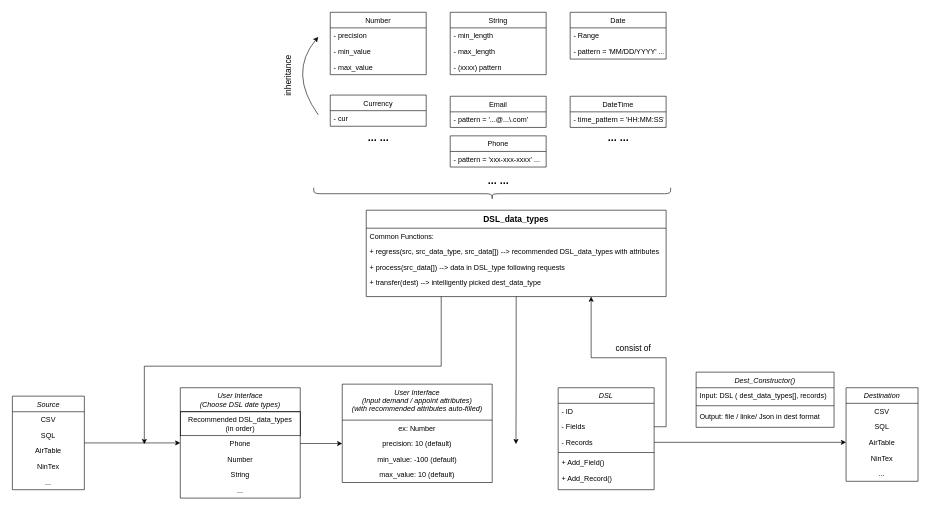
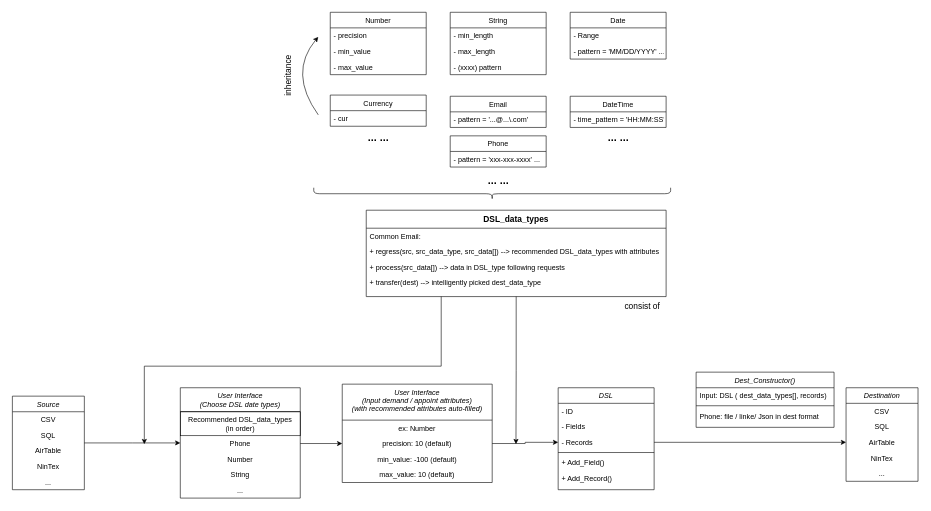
node "Common Functions:": label "Common Functions:" -> "Common Email:"
node "consist of": moved (633, 348) -> (642, 306)
node "Output: file / linke/ Json in dest format": label "Output: file / linke/ Json in dest format" -> "Phone: file / linke/ Json in dest format"
edge "- Fields" -> "DSL_data_types": removed
edge "precision: 10 (default)" -> "- Records": added
